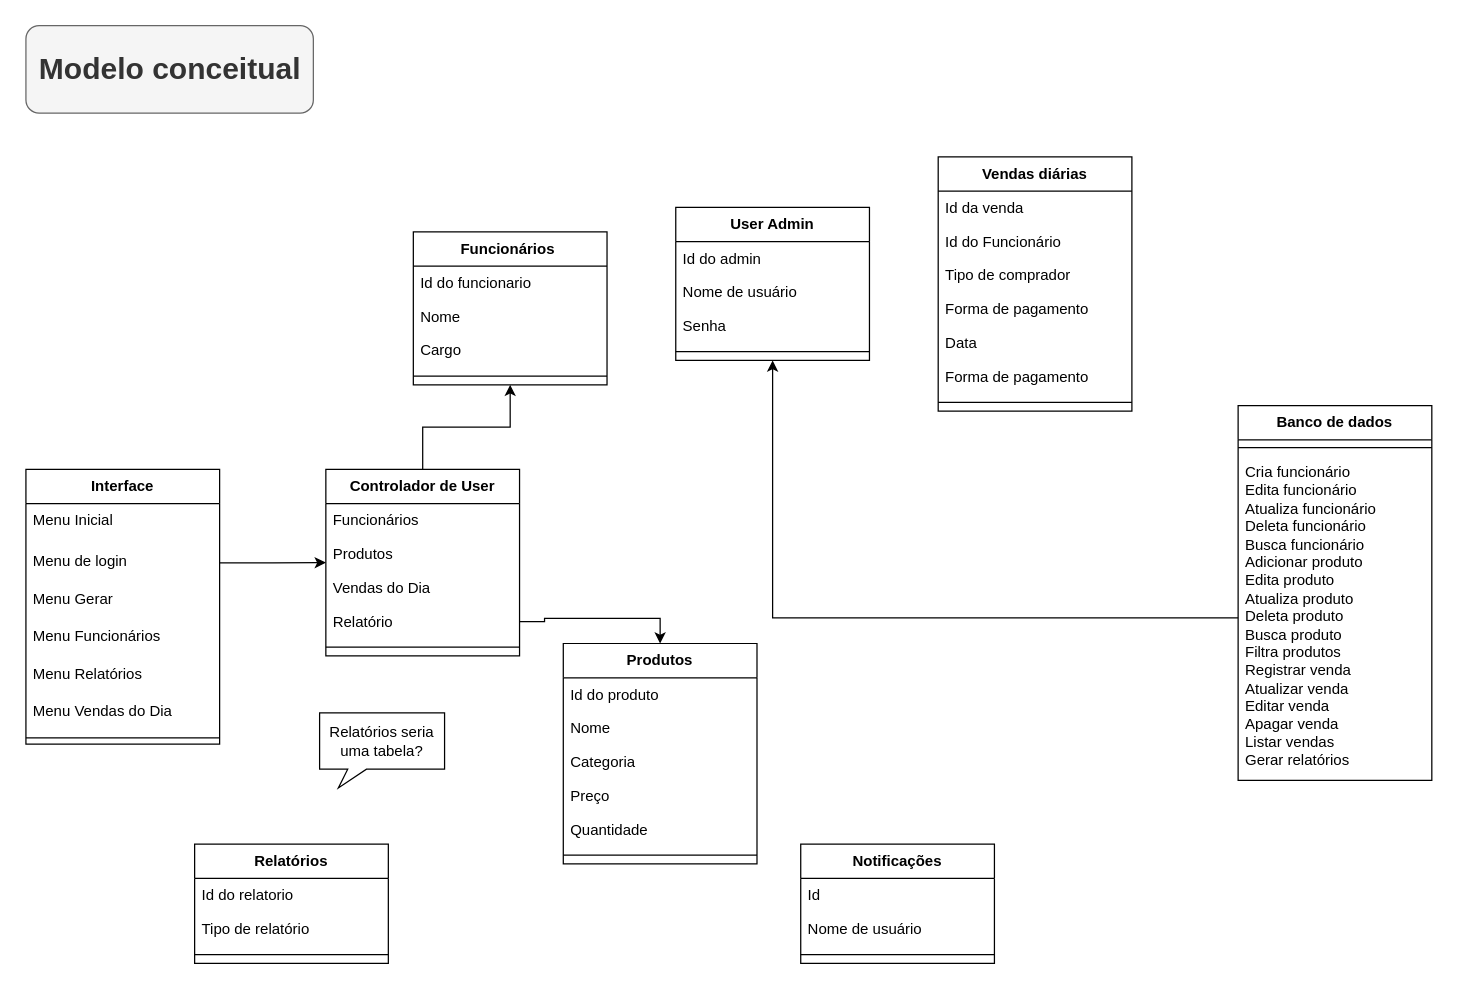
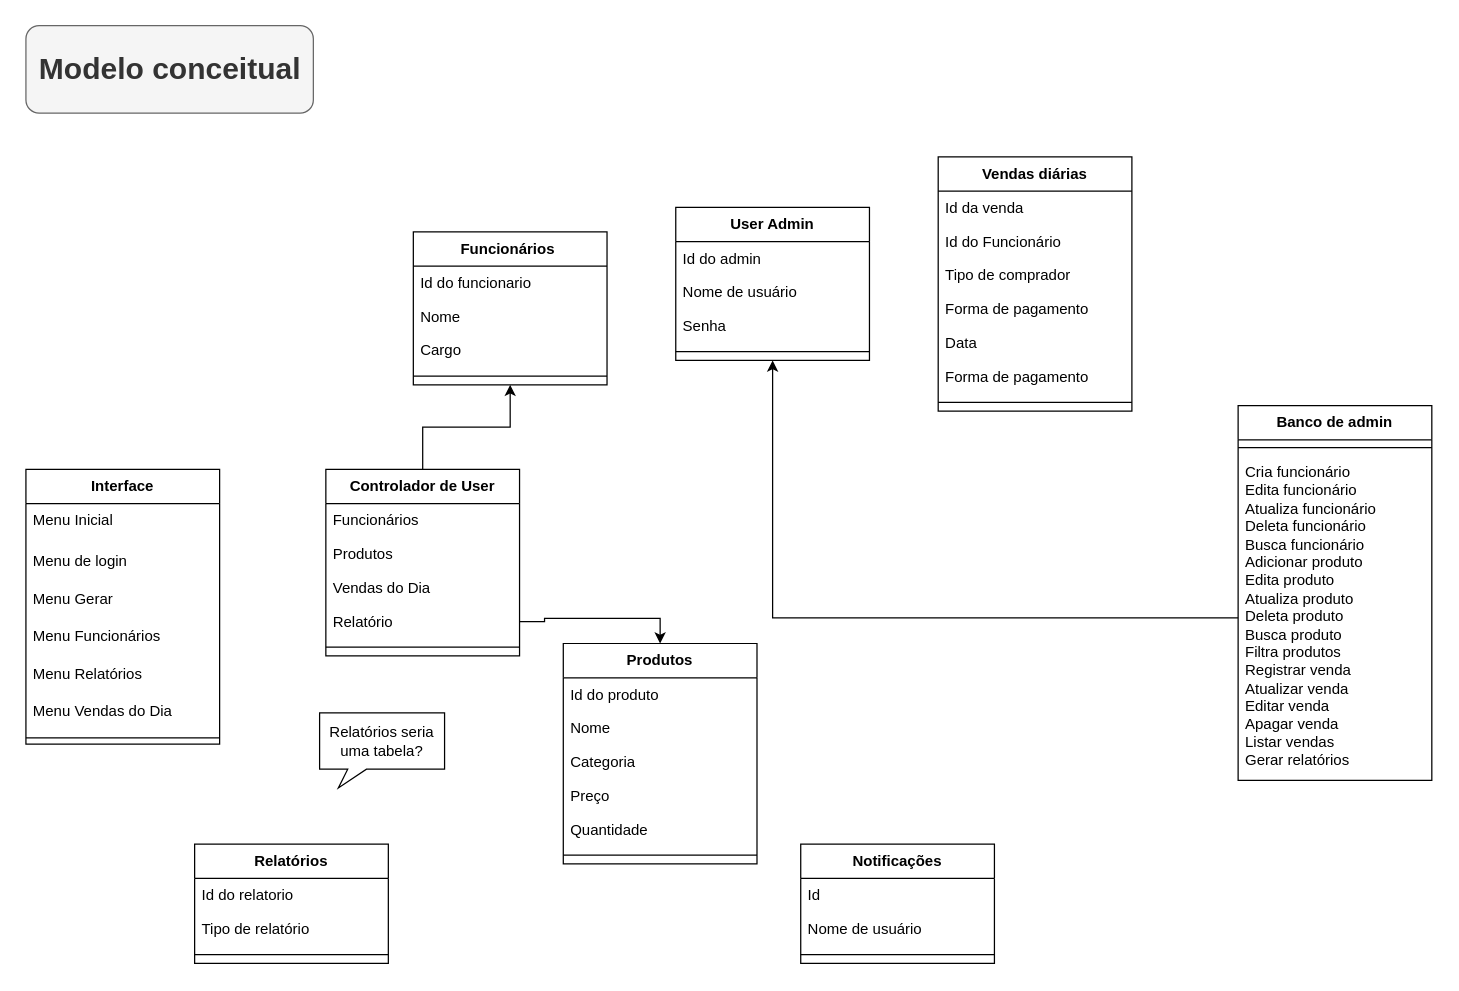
node "Banco de dados": label "Banco de dados" -> "Banco de admin"
edge "Menu de login" -> "Controlador de User": removed
